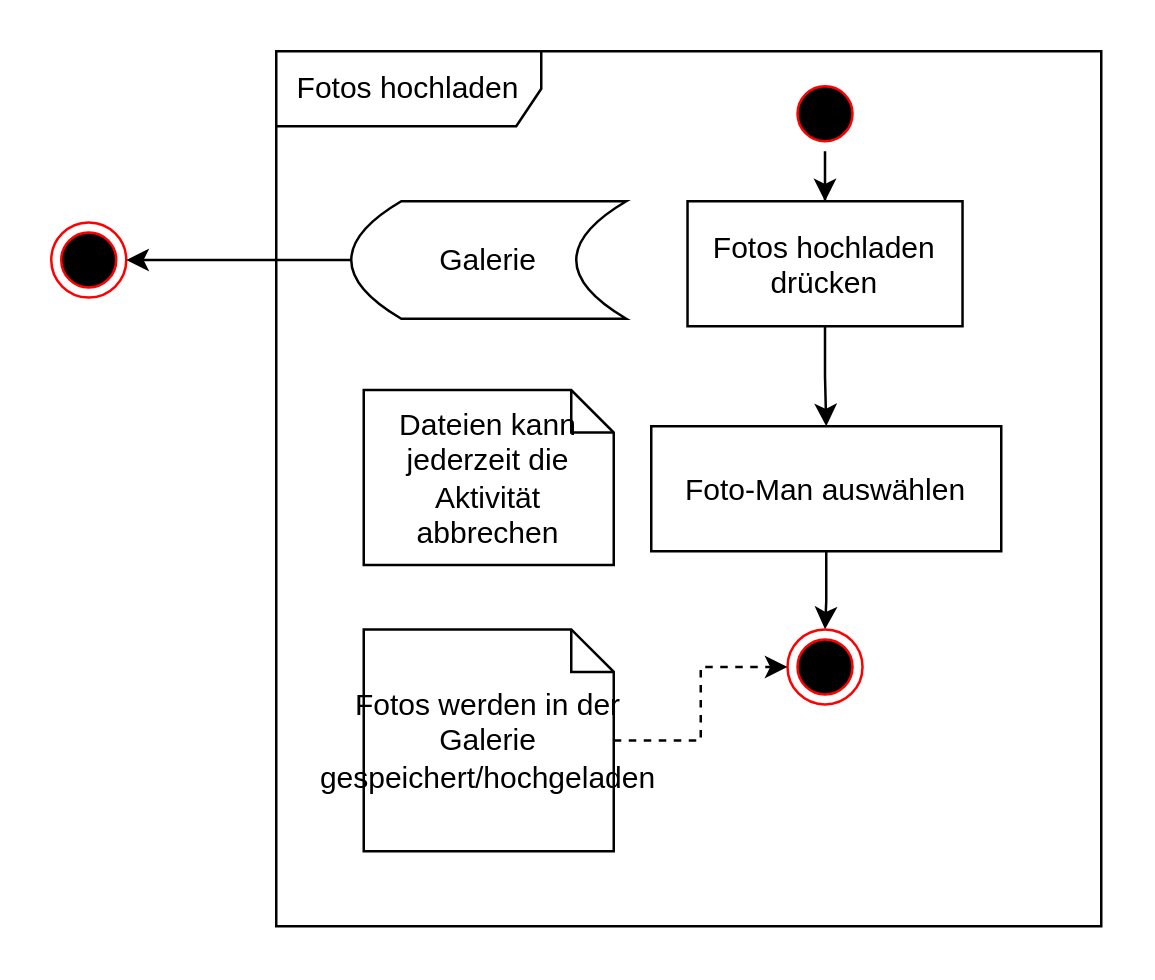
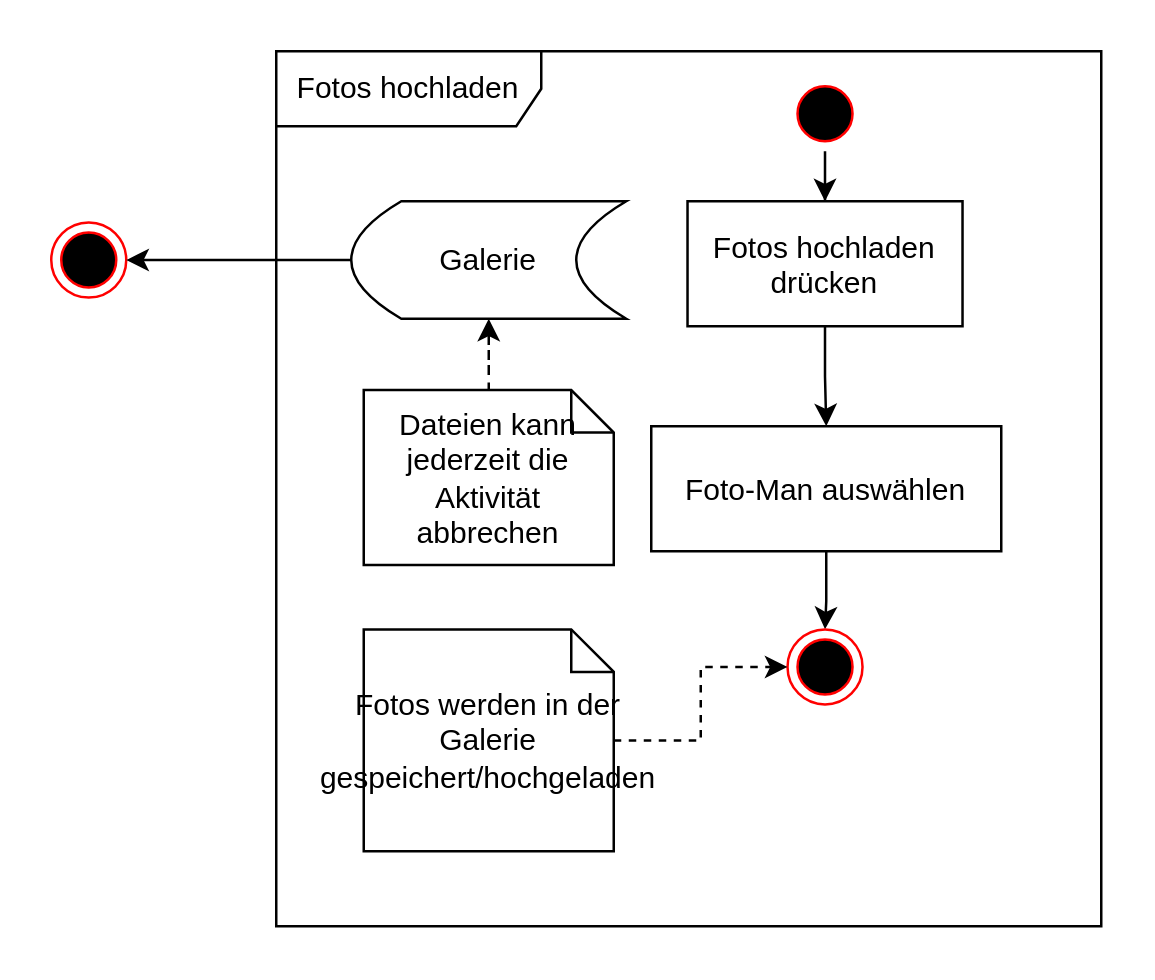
edge "Dateien kann jederzeit die Aktivität abbrechen" -> "Galerie": added
